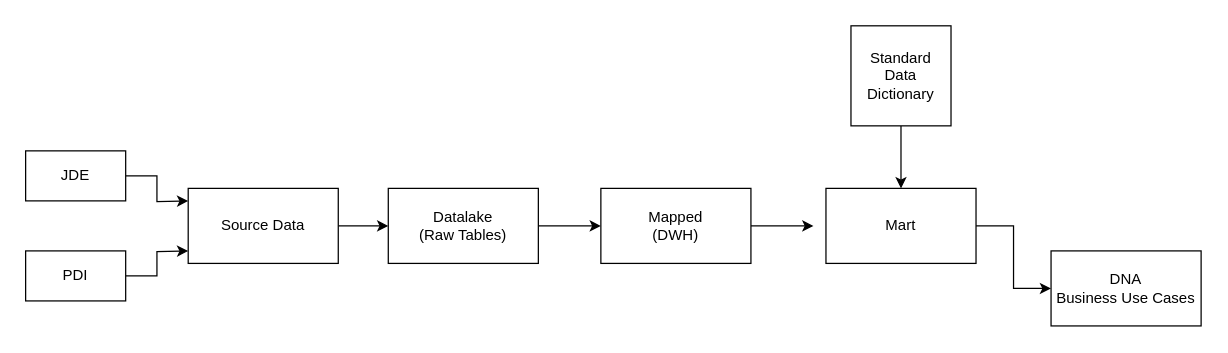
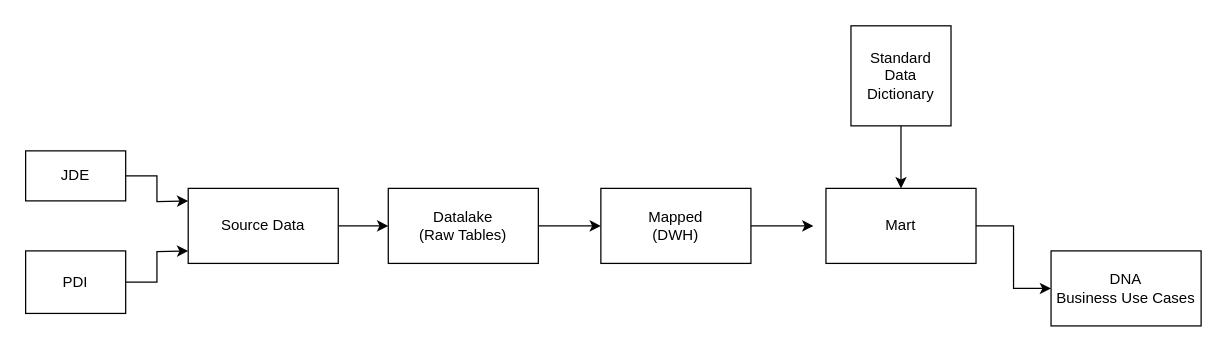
node "PDI": size 100x50 -> 100x63
